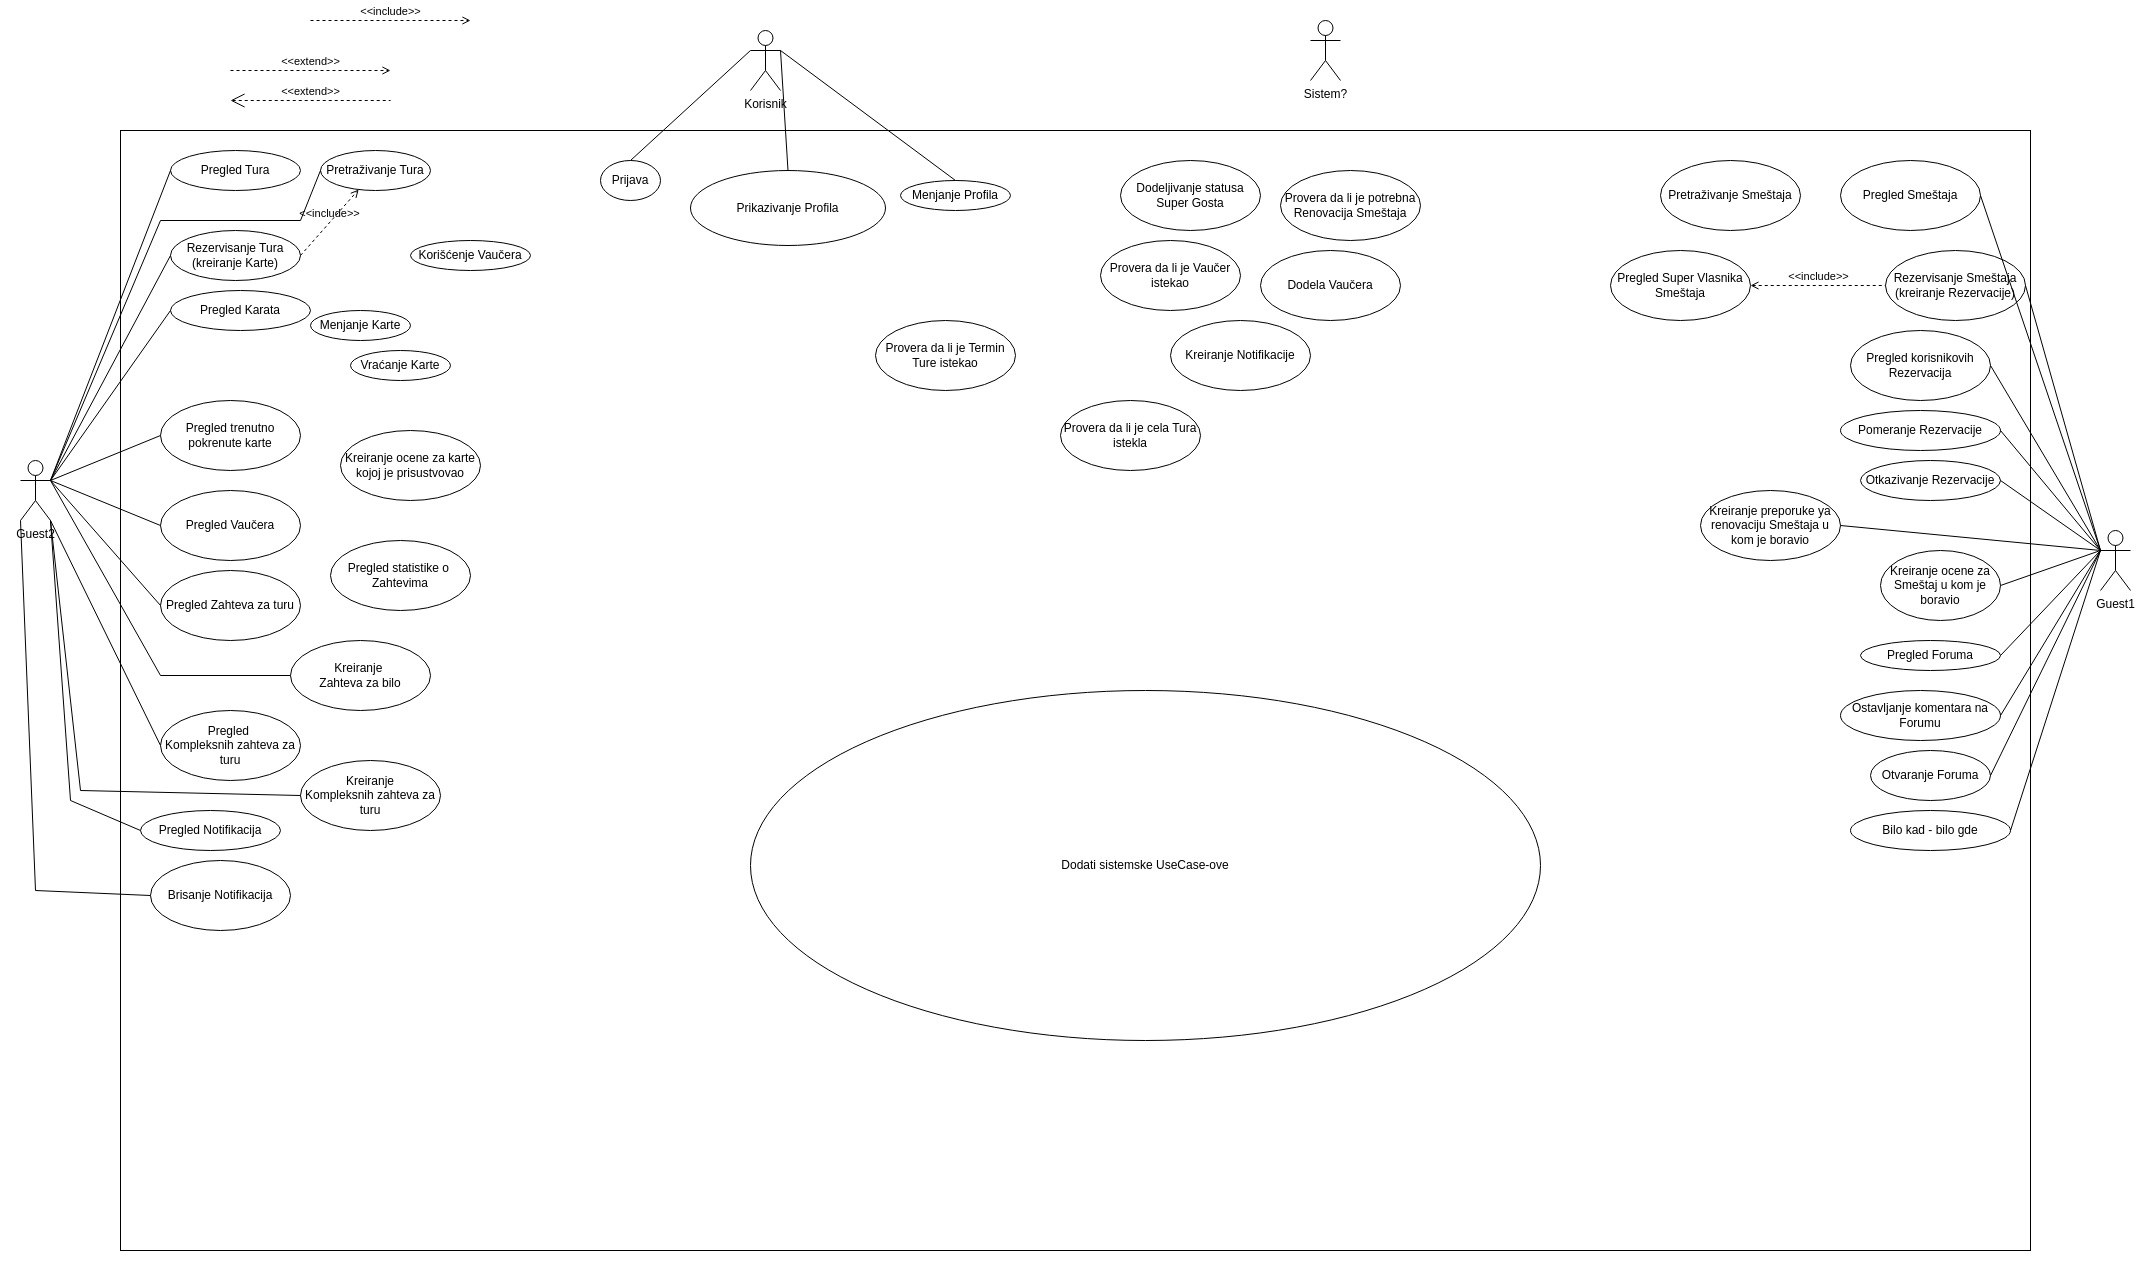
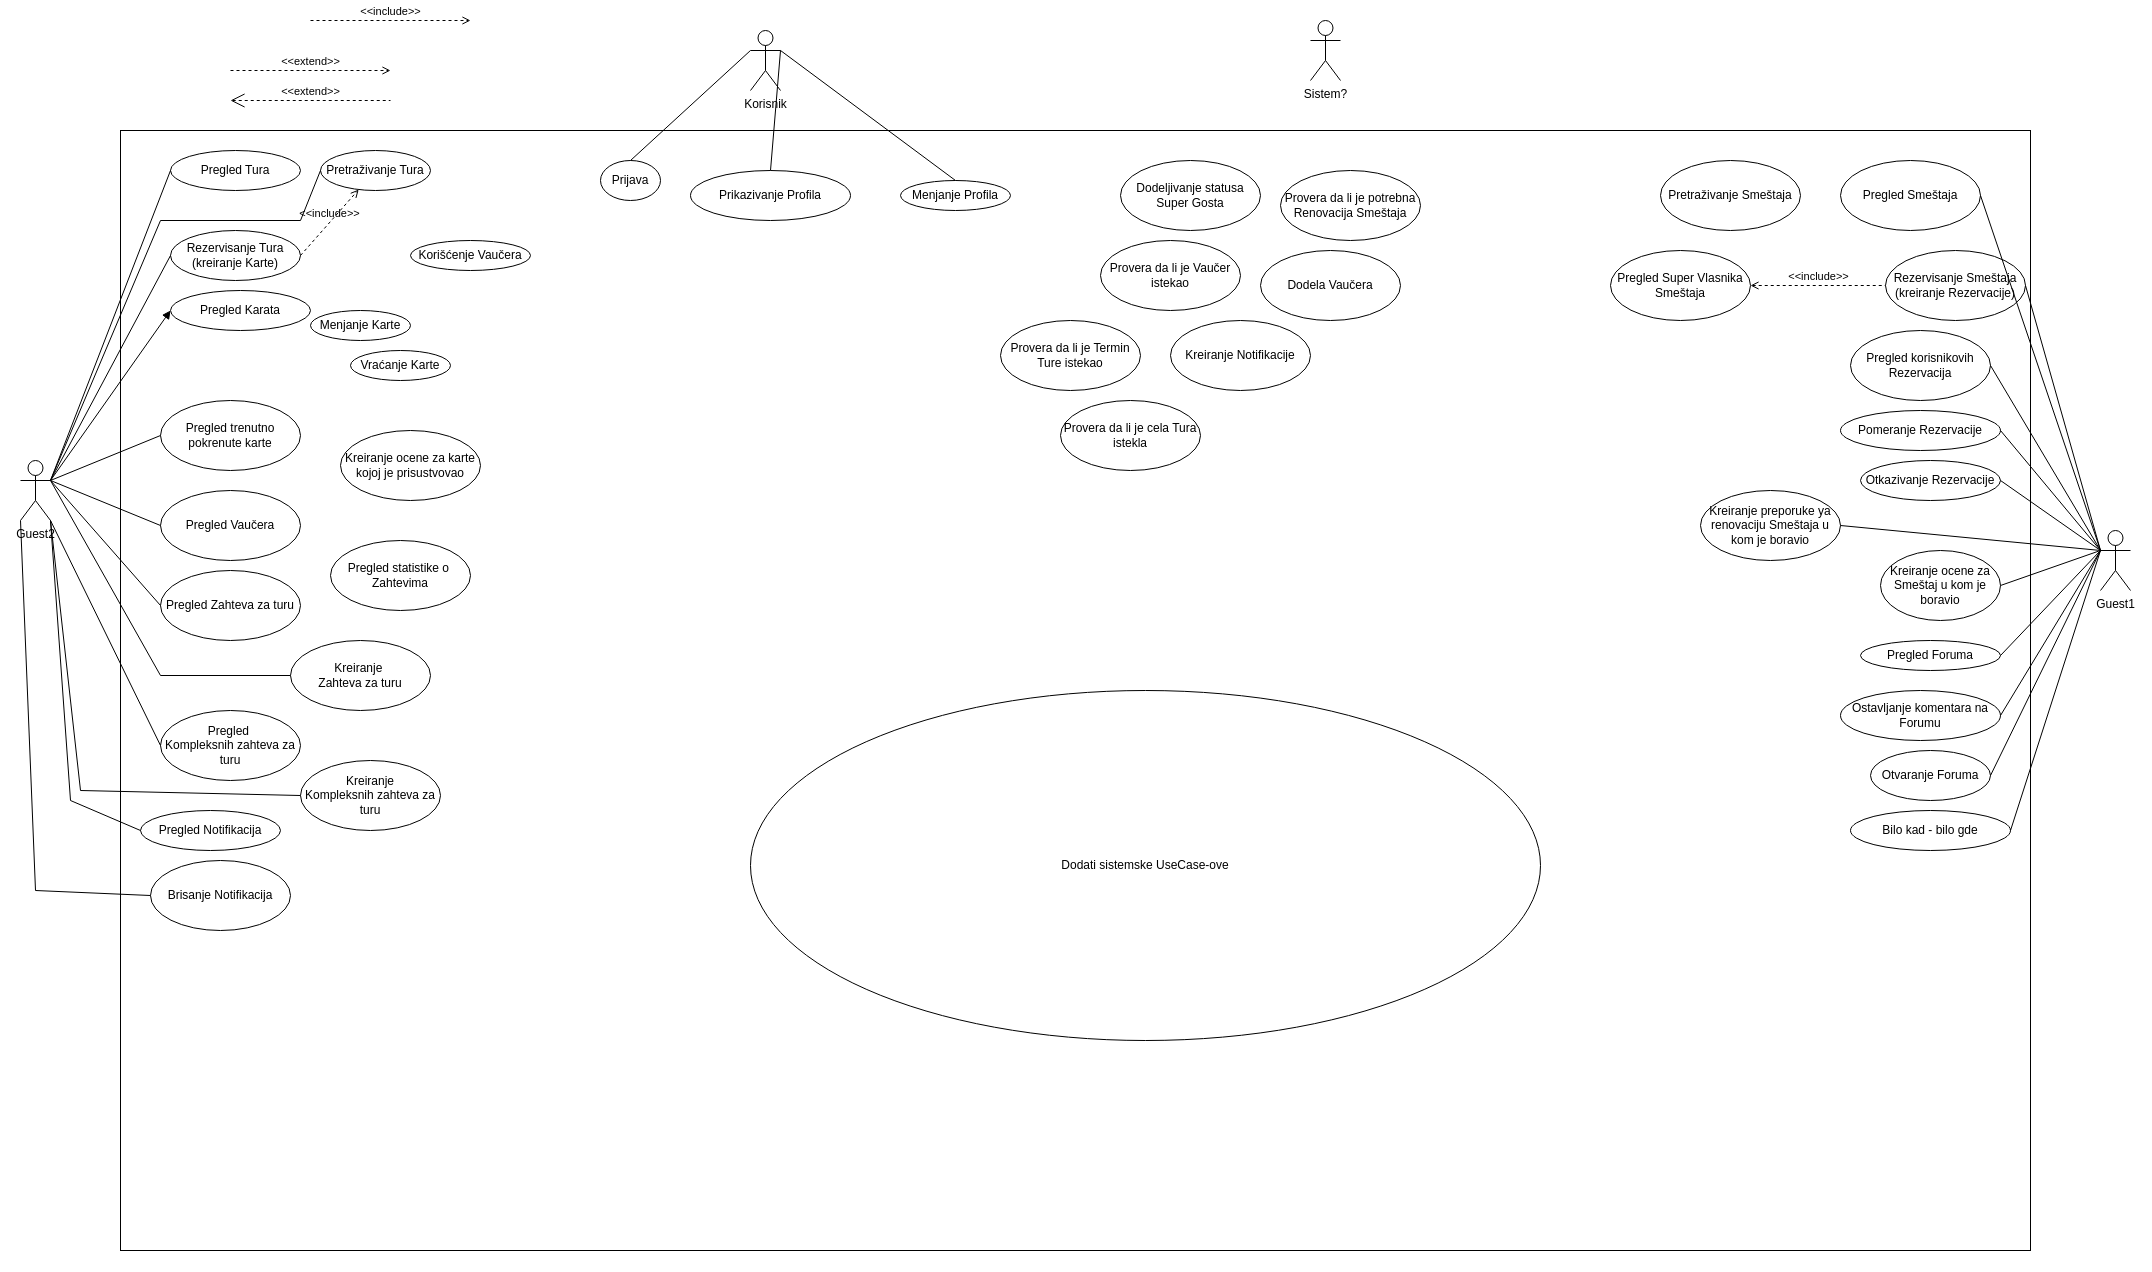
node "Prikazivanje Profila": size 195x75 -> 160x50
edge "Pregled Karata" -- "Guest2": arrowhead none -> block
node "Provera da li je Termin Ture istekao": moved (946, 356) -> (1071, 356)
node "Kreiranje Zahteva za bilo": label "Kreiranje Zahteva za bilo" -> "Kreiranje Zahteva za turu"
